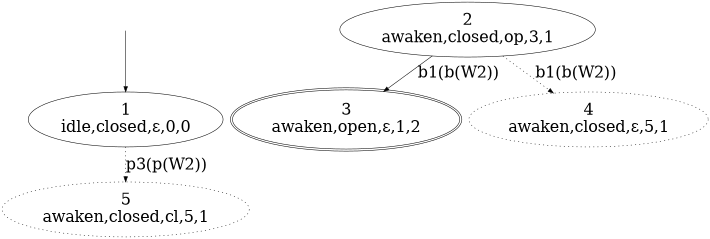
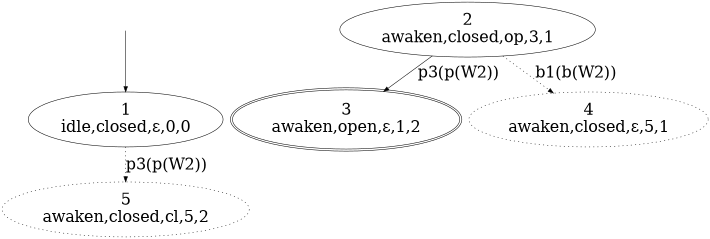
edge "2 awaken,closed,op,3,1" -> "3 awaken,open,ε,1,2": label "b1(b(W2))" -> "p3(p(W2))"
node "5 awaken,closed,cl,5,1": label "5 awaken,closed,cl,5,1" -> "5 awaken,closed,cl,5,2"
